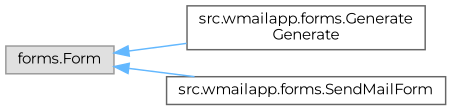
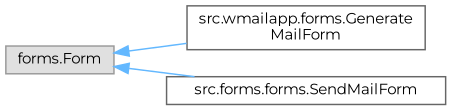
node "src.wmailapp.forms.Generate Generate": label "src.wmailapp.forms.Generate Generate" -> "src.wmailapp.forms.Generate MailForm"
node "src.wmailapp.forms.SendMailForm": label "src.wmailapp.forms.SendMailForm" -> "src.forms.forms.SendMailForm"
